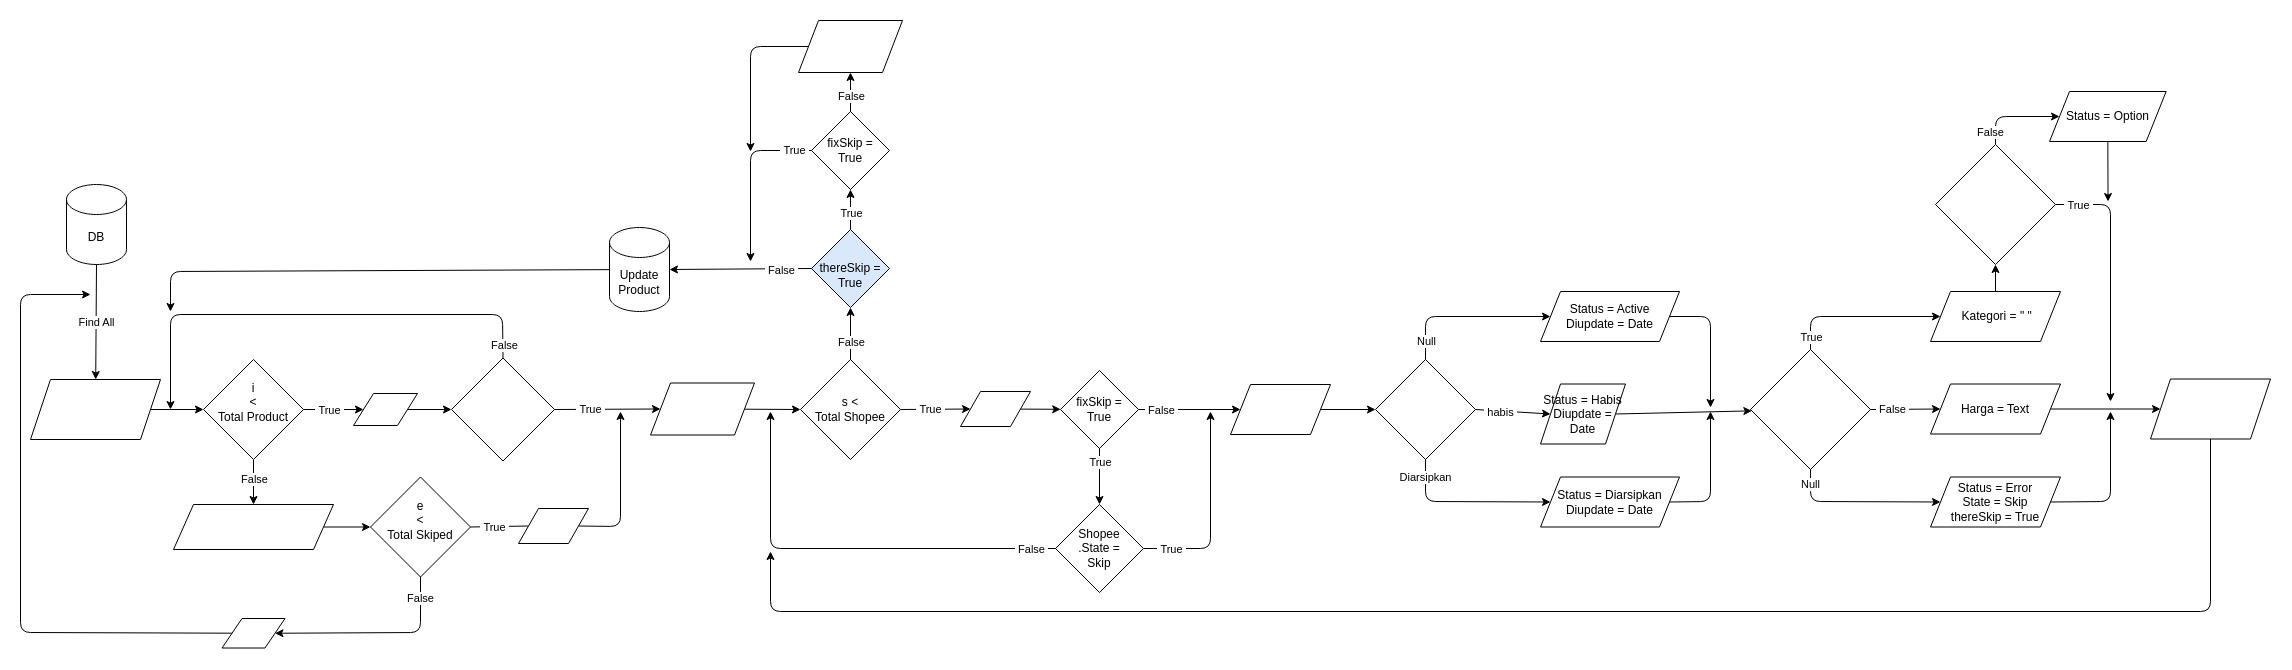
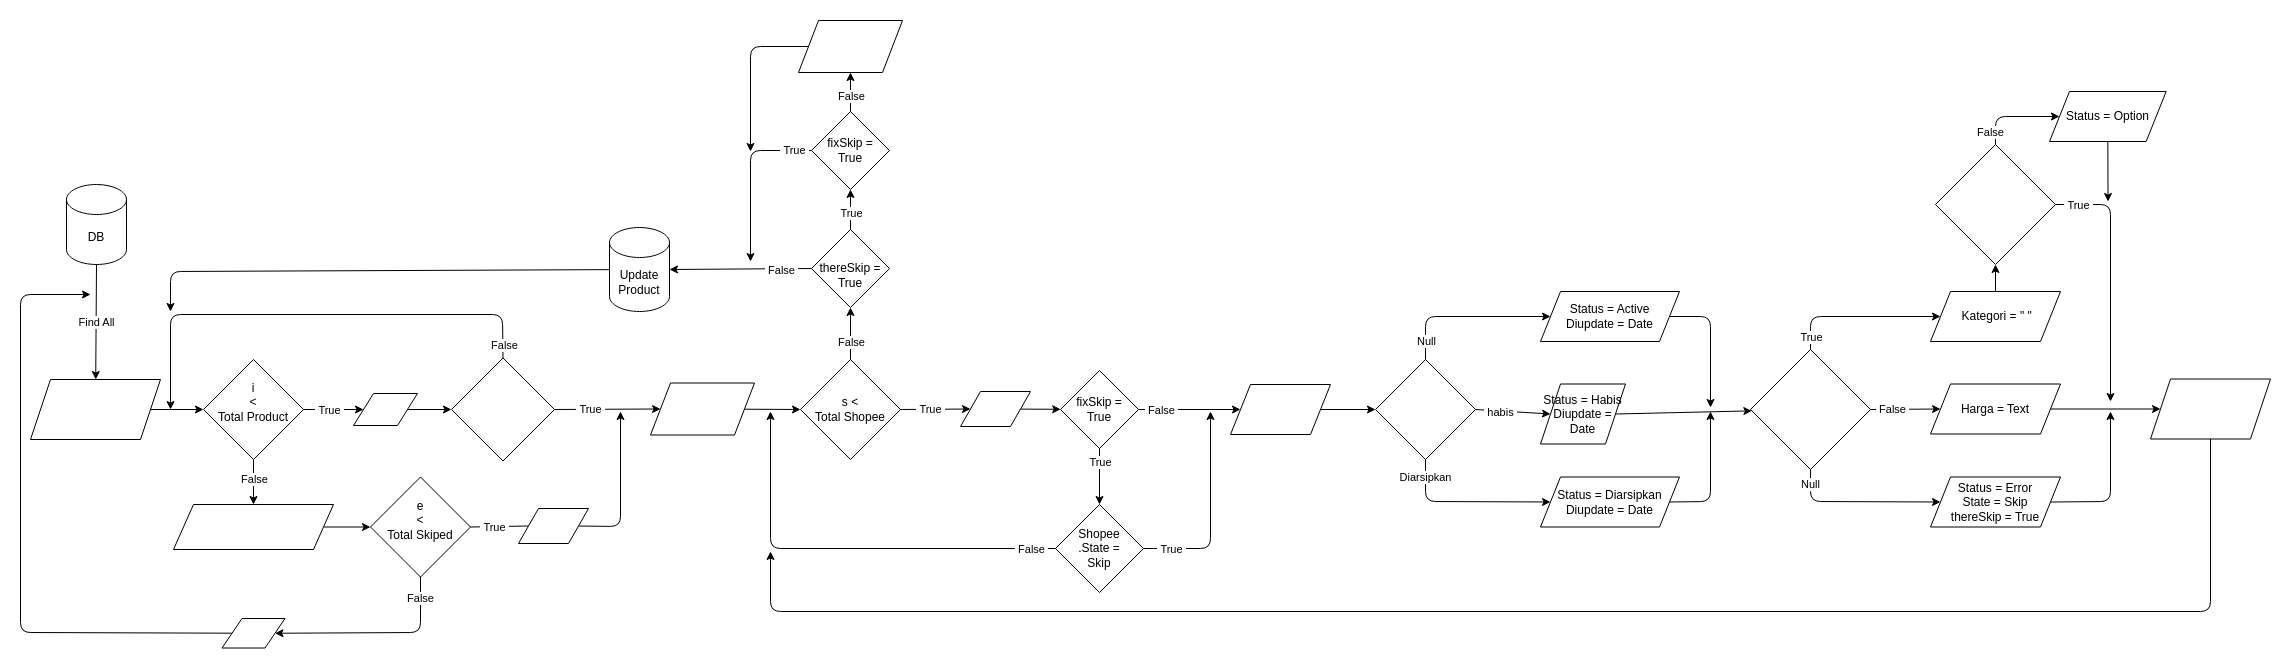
node "thereSkip = True": fillcolor #dae8fc -> #ffffff
